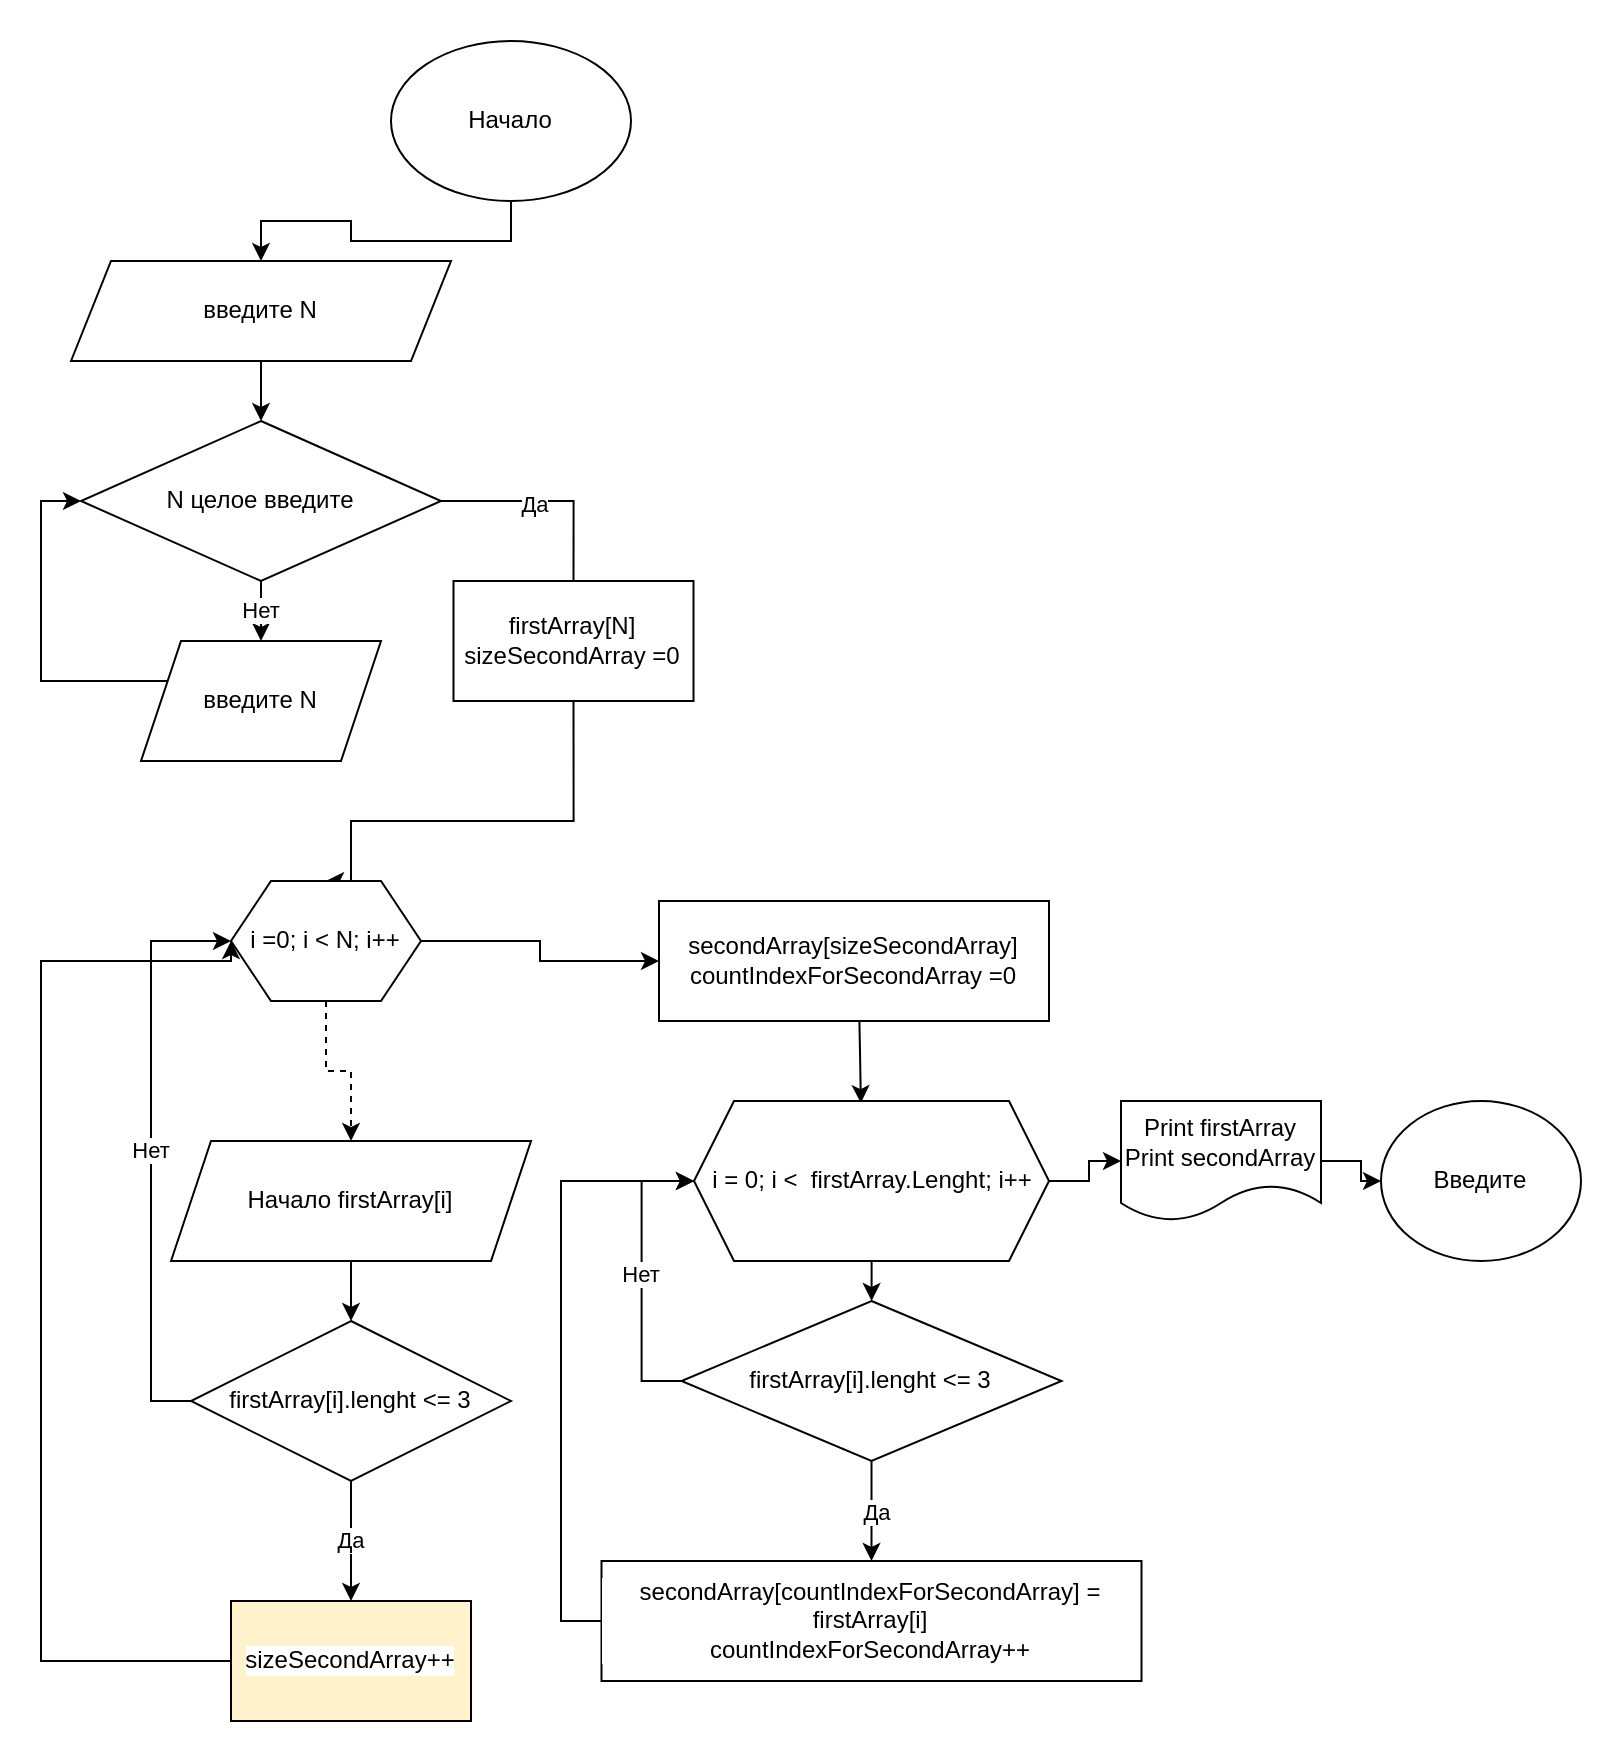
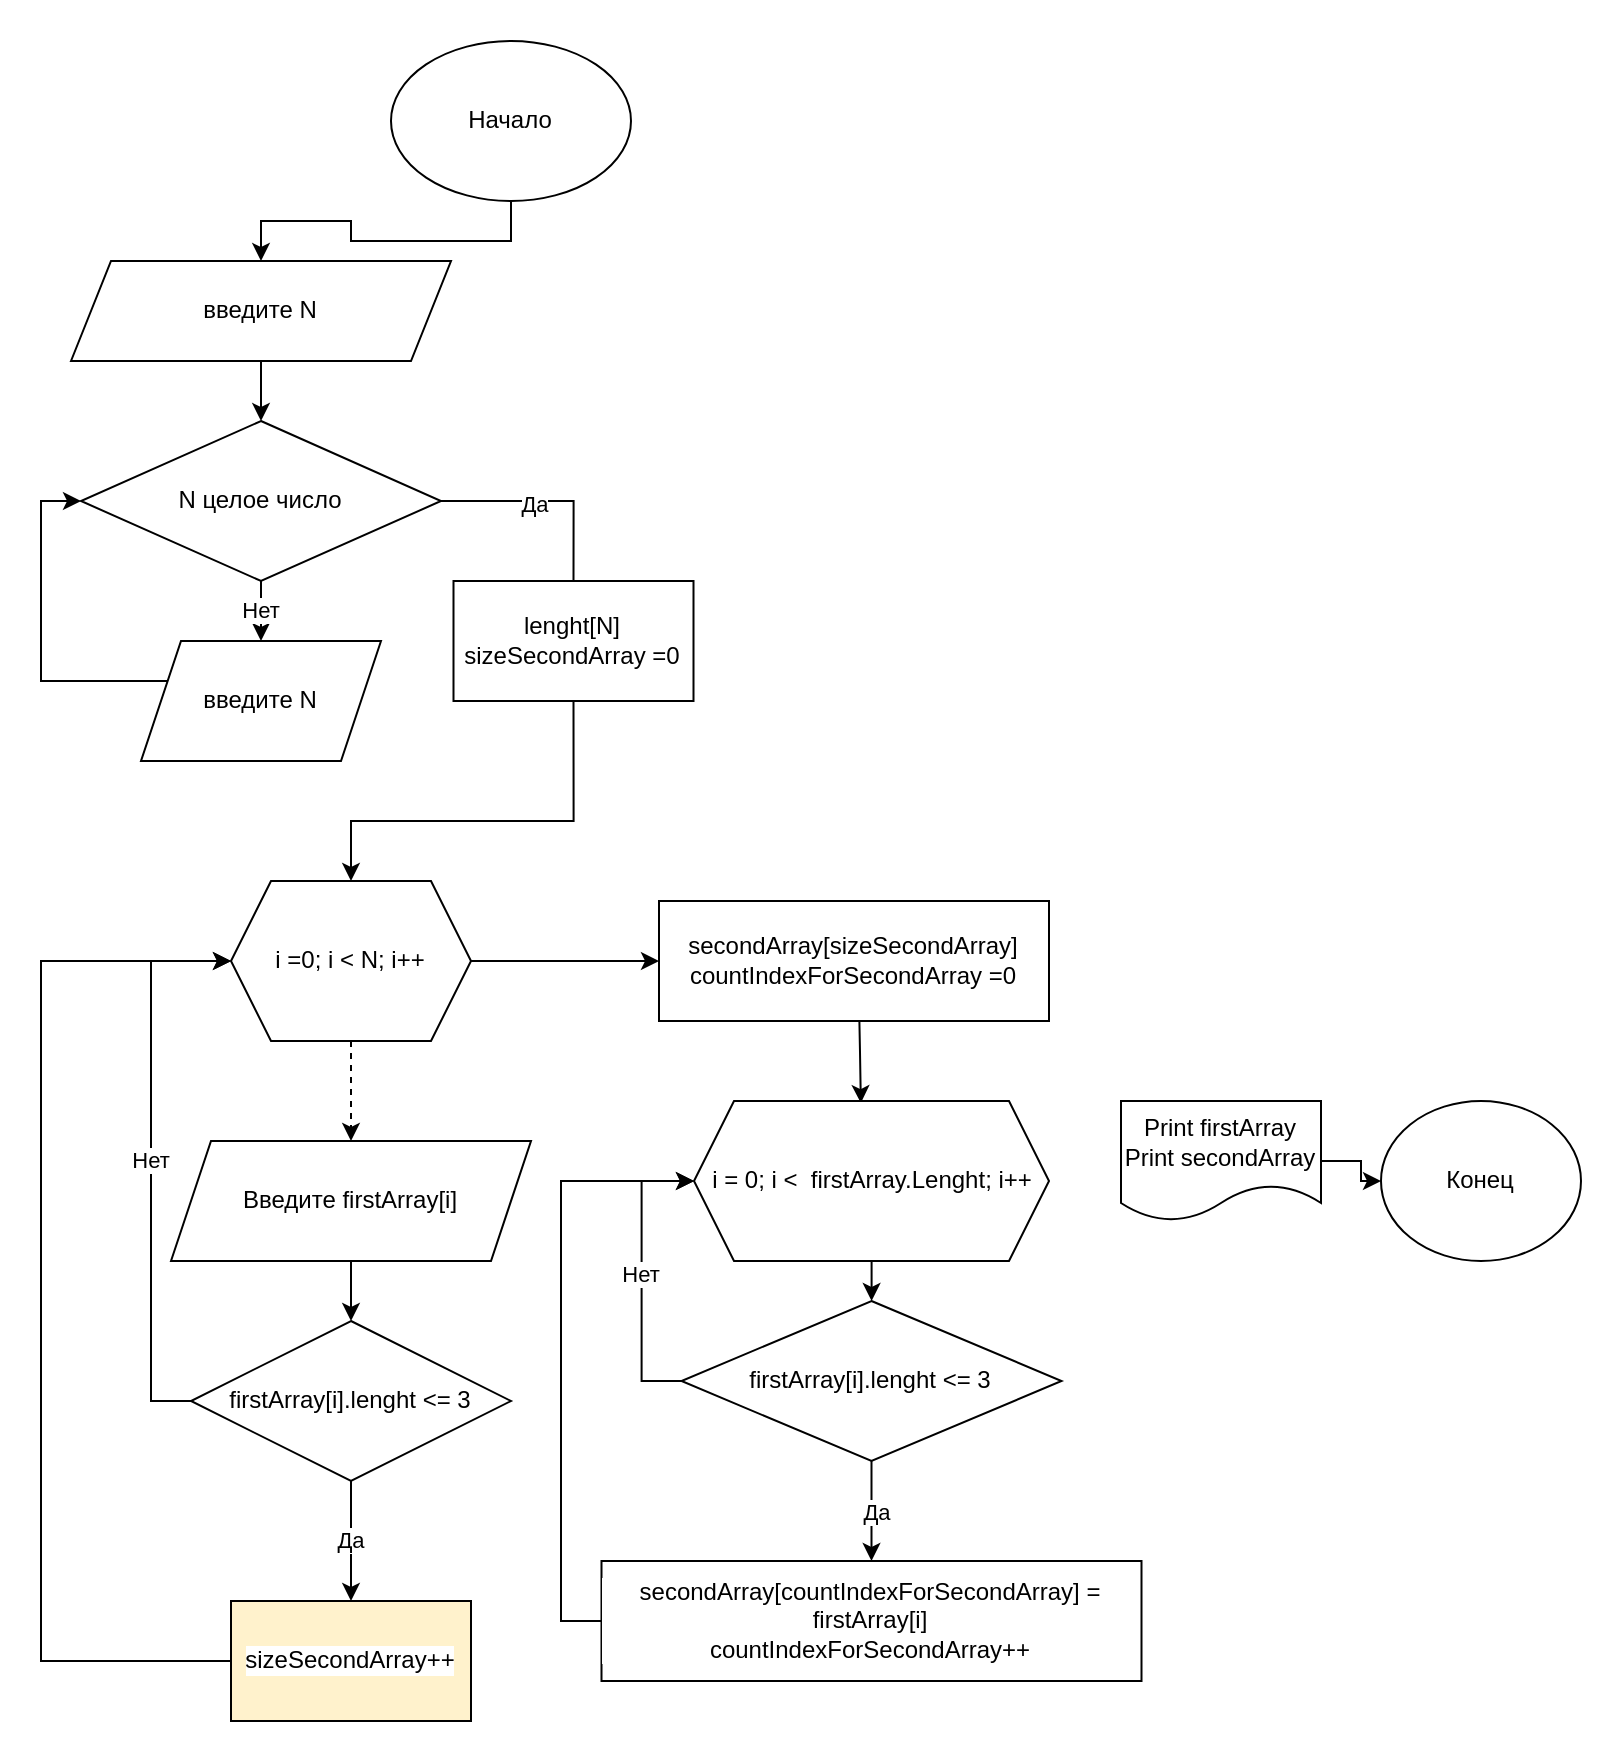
node "N целое введите": label "N целое введите" -> "N целое число"
node "firstArray[N] sizeSecondArray =0": label "firstArray[N] sizeSecondArray =0" -> "lenght[N] sizeSecondArray =0"
node "i =0; i < N; i++": size 190x120 -> 240x160
edge "i = 0; i < firstArray.Lenght; i++" -> "Print firstArray Print secondArray": removed
node "Введите": label "Введите" -> "Конец"
node "Начало firstArray[i]": label "Начало firstArray[i]" -> "Введите firstArray[i]"
